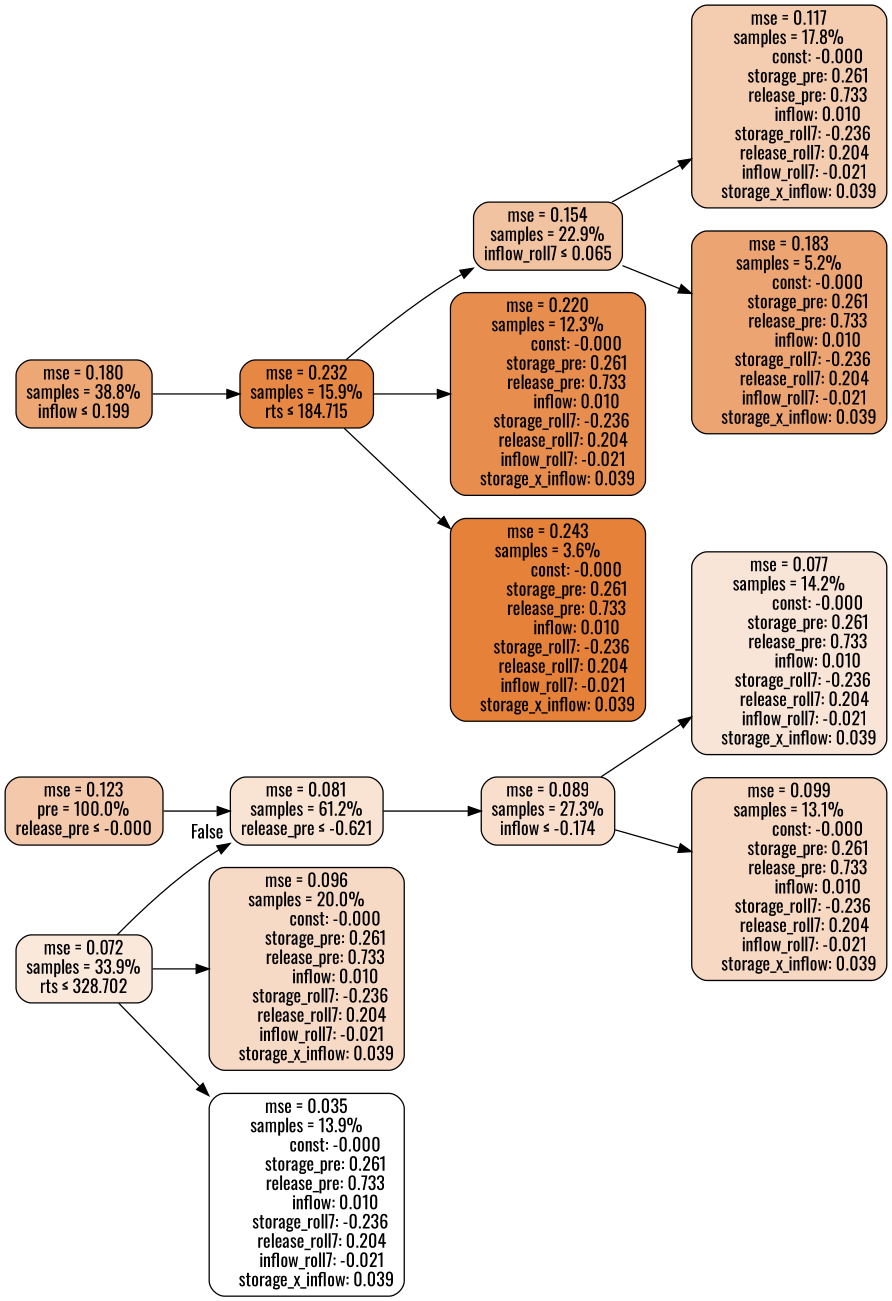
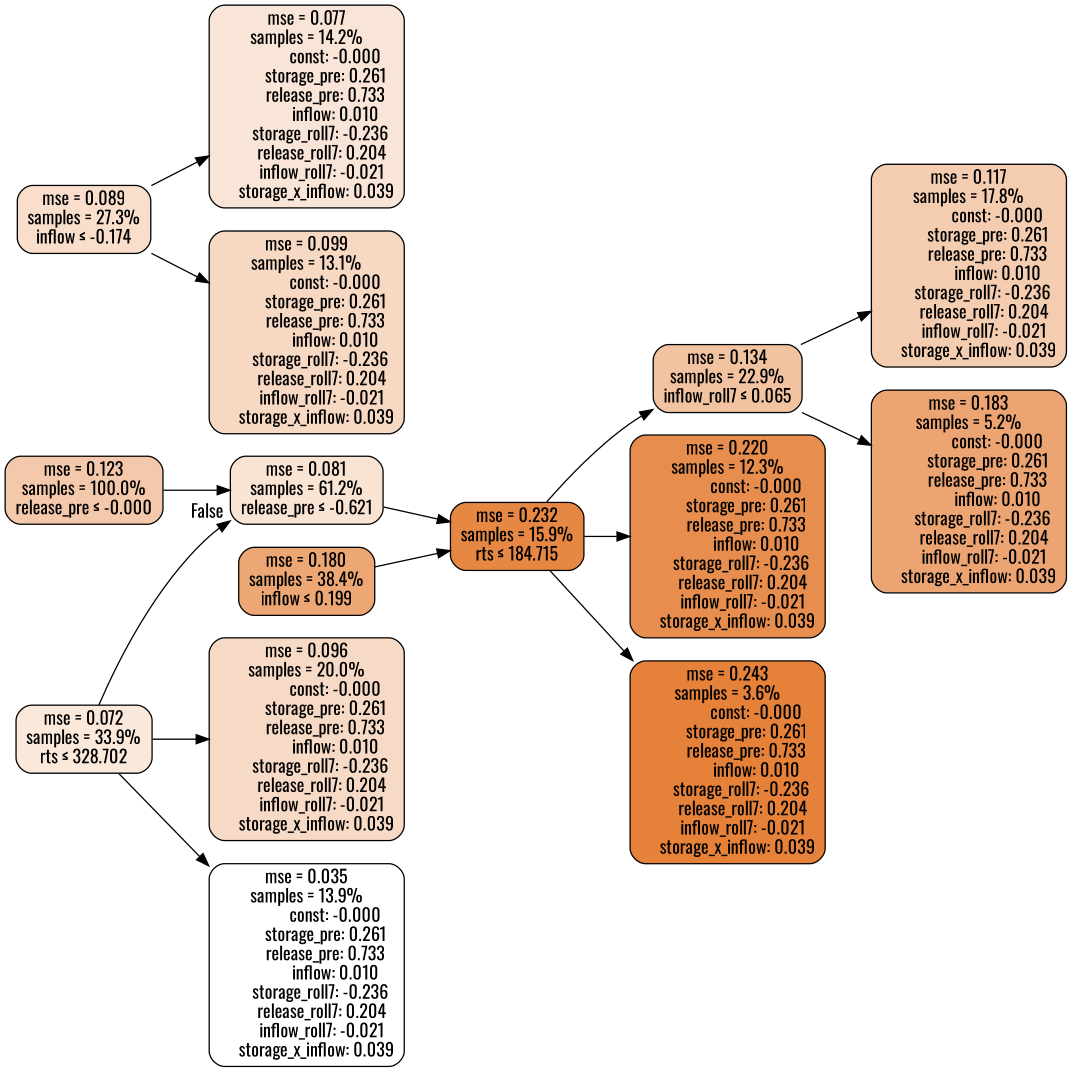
node "mse = 0.154 samples = 22.9% inflow_roll7 ≤ 0.065": label "mse = 0.154 samples = 22.9% inflow_roll7 ≤ 0.065" -> "mse = 0.134 samples = 22.9% inflow_roll7 ≤ 0.065"
node "mse = 0.180 samples = 38.8% inflow ≤ 0.199": label "mse = 0.180 samples = 38.8% inflow ≤ 0.199" -> "mse = 0.180 samples = 38.4% inflow ≤ 0.199"
node "mse = 0.123 pre = 100.0% release_pre ≤ -0.000": label "mse = 0.123 pre = 100.0% release_pre ≤ -0.000" -> "mse = 0.123 samples = 100.0% release_pre ≤ -0.000"
edge "mse = 0.081 samples = 61.2% release_pre ≤ -0.621" -> "mse = 0.089 samples = 27.3% inflow ≤ -0.174": now "mse = 0.081 samples = 61.2% release_pre ≤ -0.621" -> "mse = 0.232 samples = 15.9% rts ≤ 184.715"
